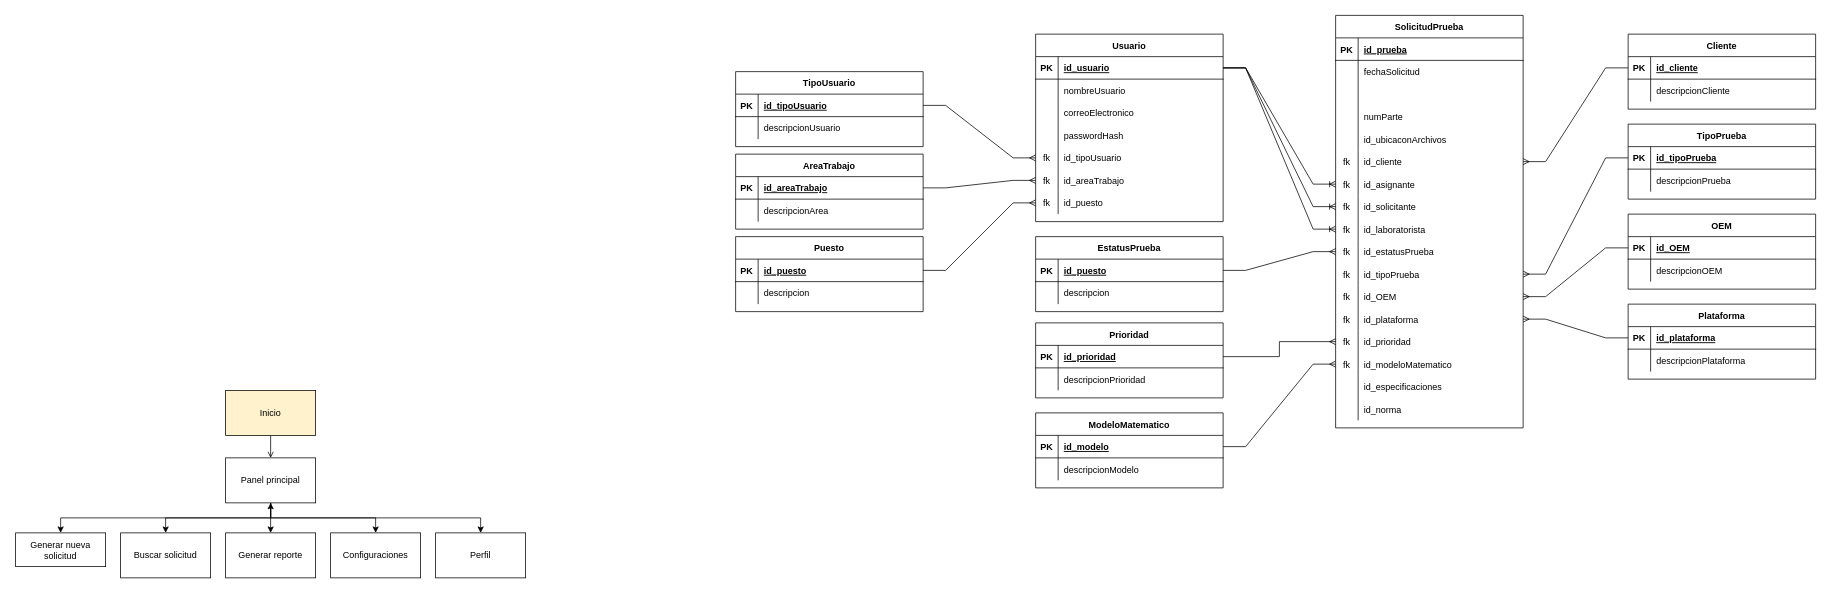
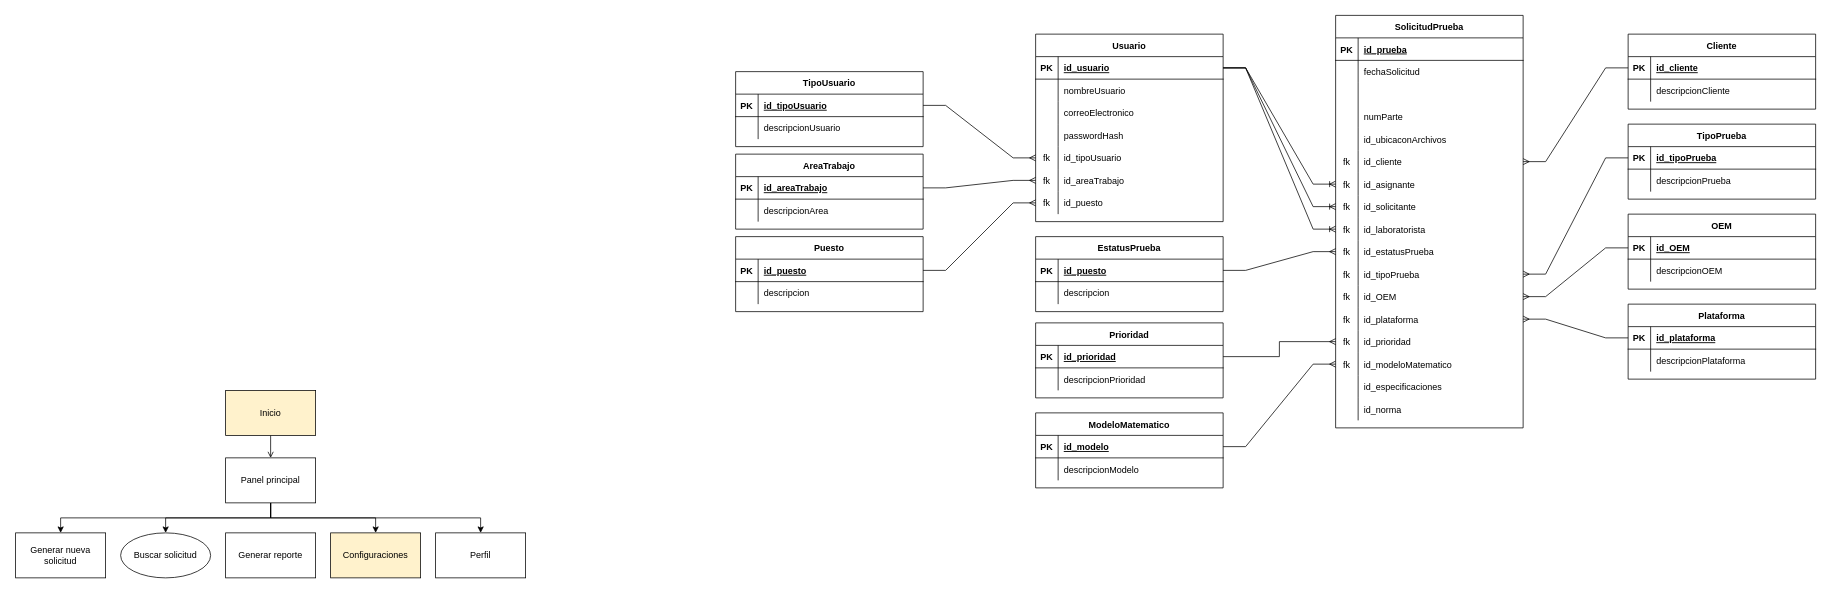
edge "Panel principal" -- "Generar reporte": removed
node "Generar nueva solicitud": size 90x34 -> 90x45
node "Buscar solicitud": shape rectangle -> ellipse
node "Configuraciones": fillcolor #ffffff -> #fff2cc
